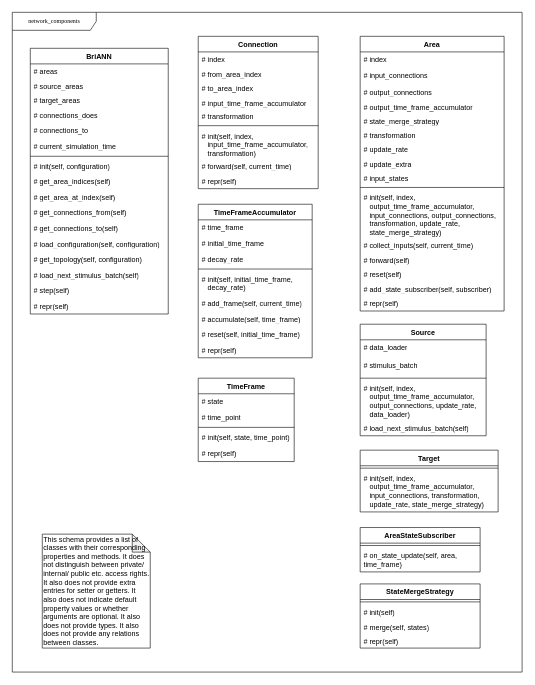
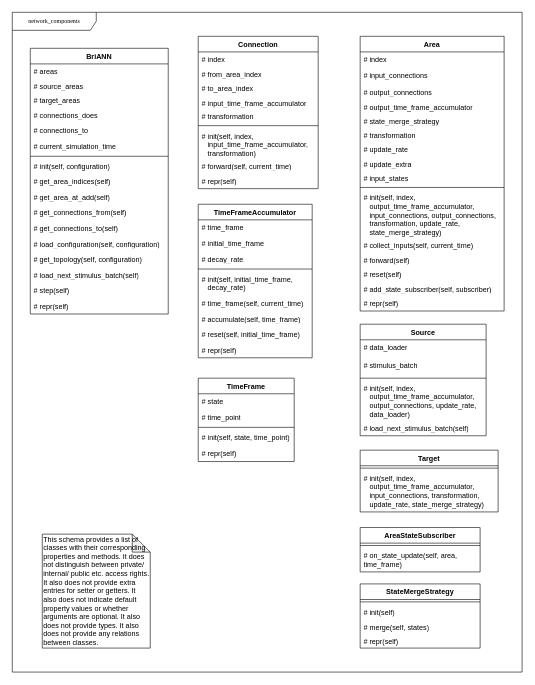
node "# get_area_at_index(self)": label "# get_area_at_index(self)" -> "# get_area_at_add(self)"
node "# add_frame(self, current_time)": label "# add_frame(self, current_time)" -> "# time_frame(self, current_time)"
